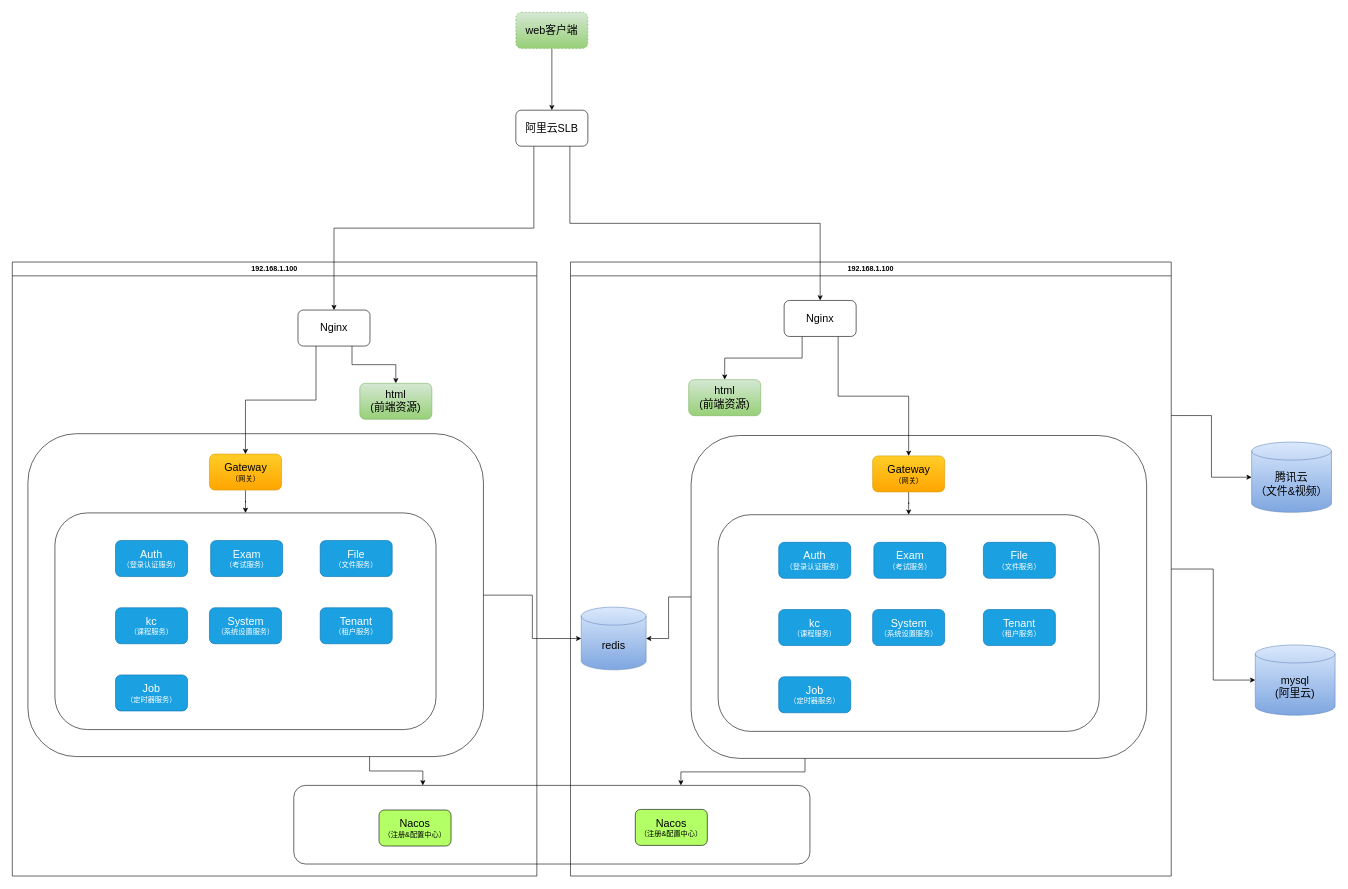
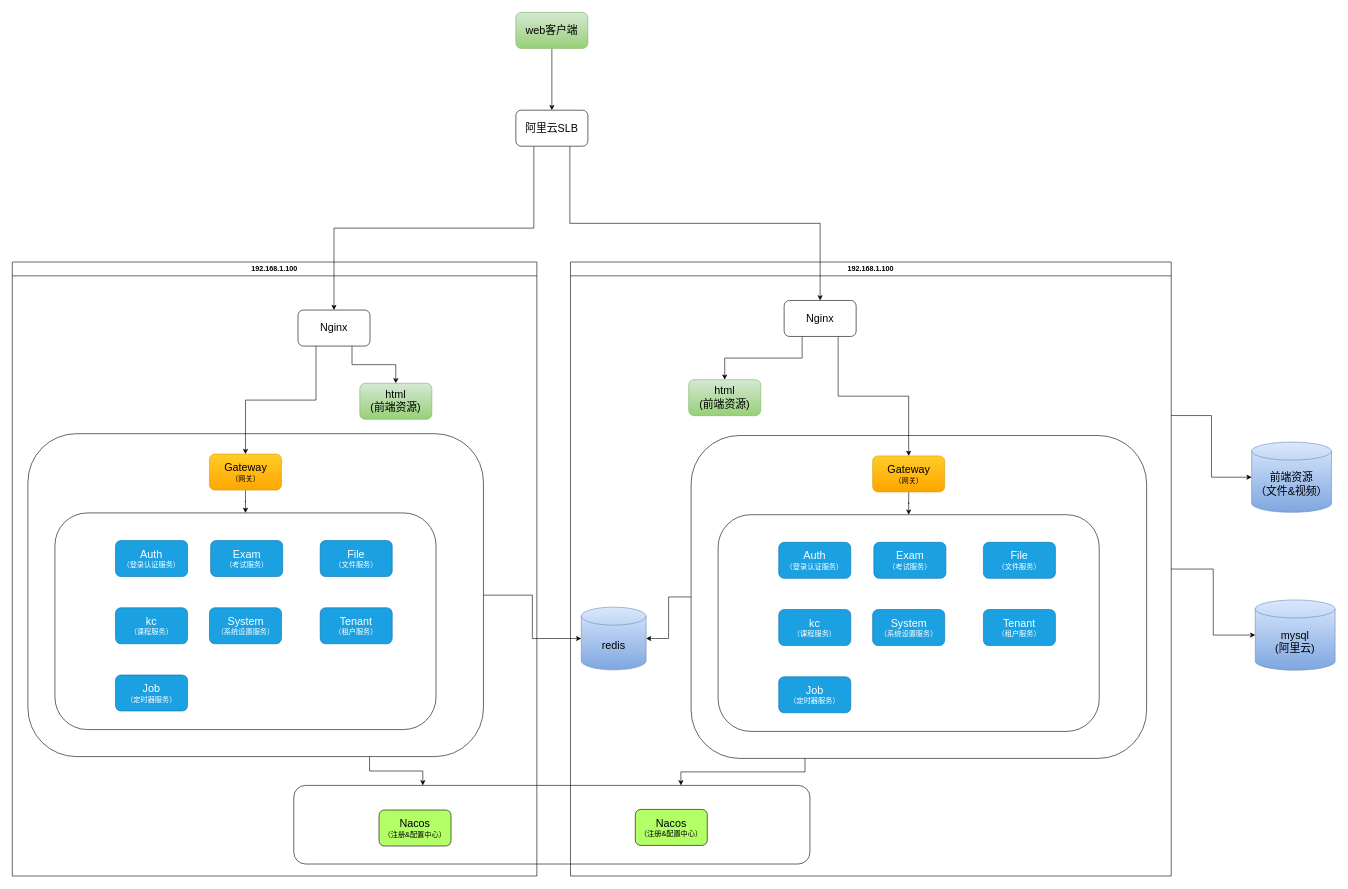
node "web客户端": style dashed -> solid
node "腾讯云 （文件&视频）": label "腾讯云 （文件&视频）" -> "前端资源 （文件&视频）"
node "mysql (阿里云)": moved (1295, 680) -> (1295, 635)
